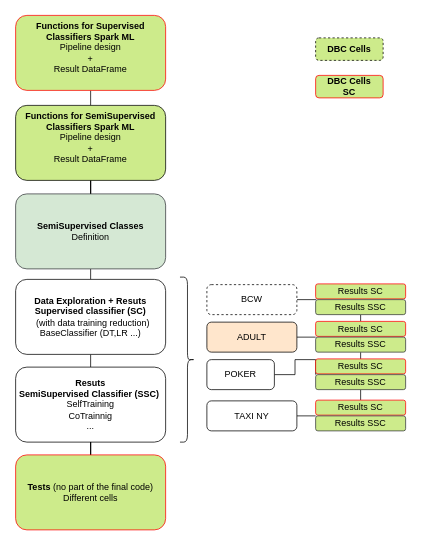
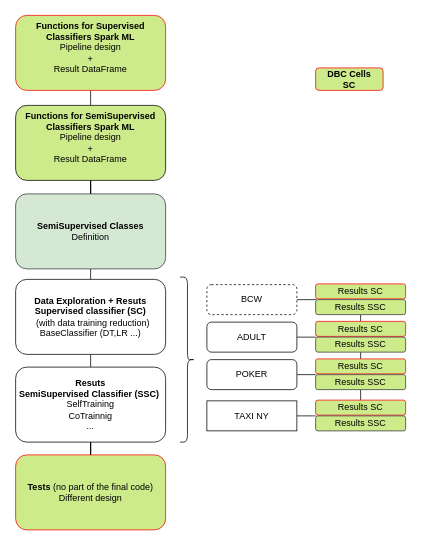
node "DBC Cells": removed
node "DBC Cells SC": moved (349, 87) -> (349, 79)
node "ADULT": fillcolor #ffe6cc -> #ffffff
node "POKER": size 68x30 -> 90x30
node "TAXI NY": shape rounded rectangle -> rectangle
node "Tests (no part of the final code) Different cells": label "Tests (no part of the final code) Different cells" -> "Tests (no part of the final code) Different design"
